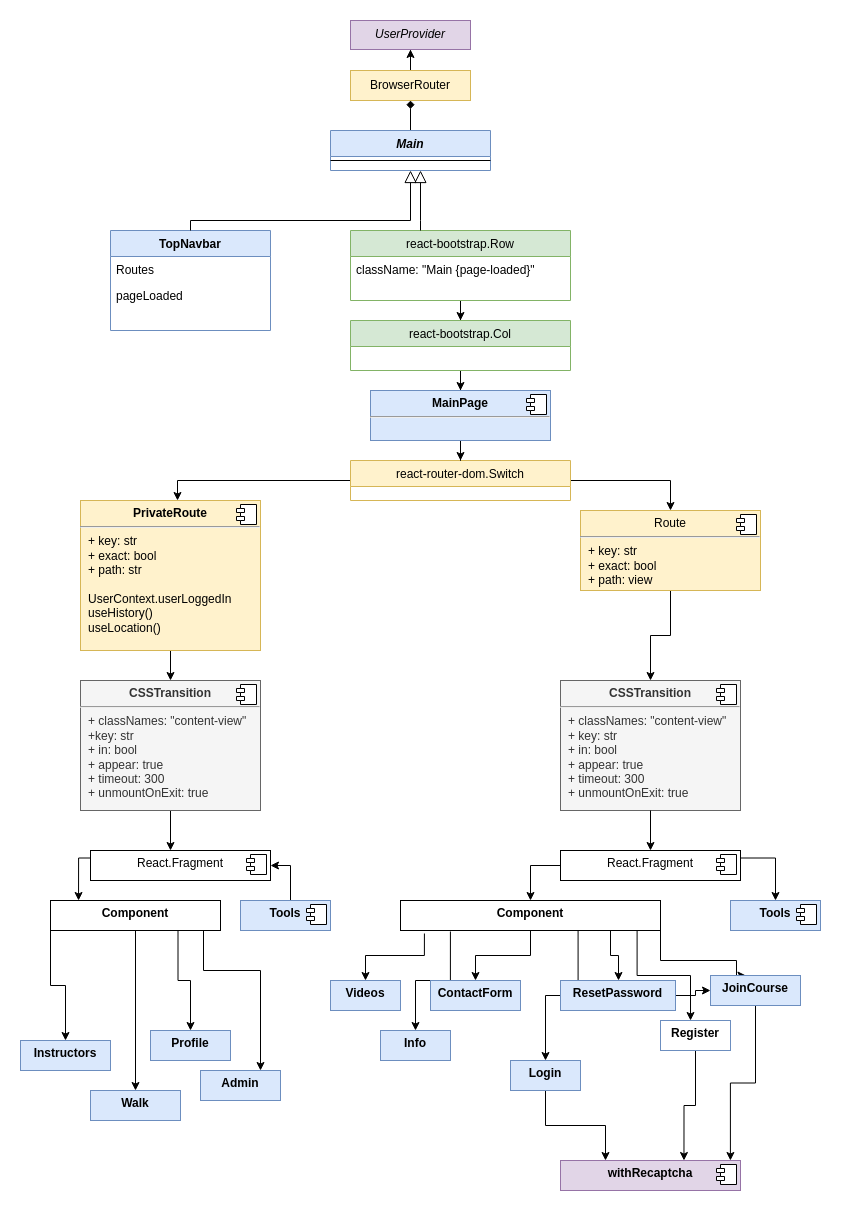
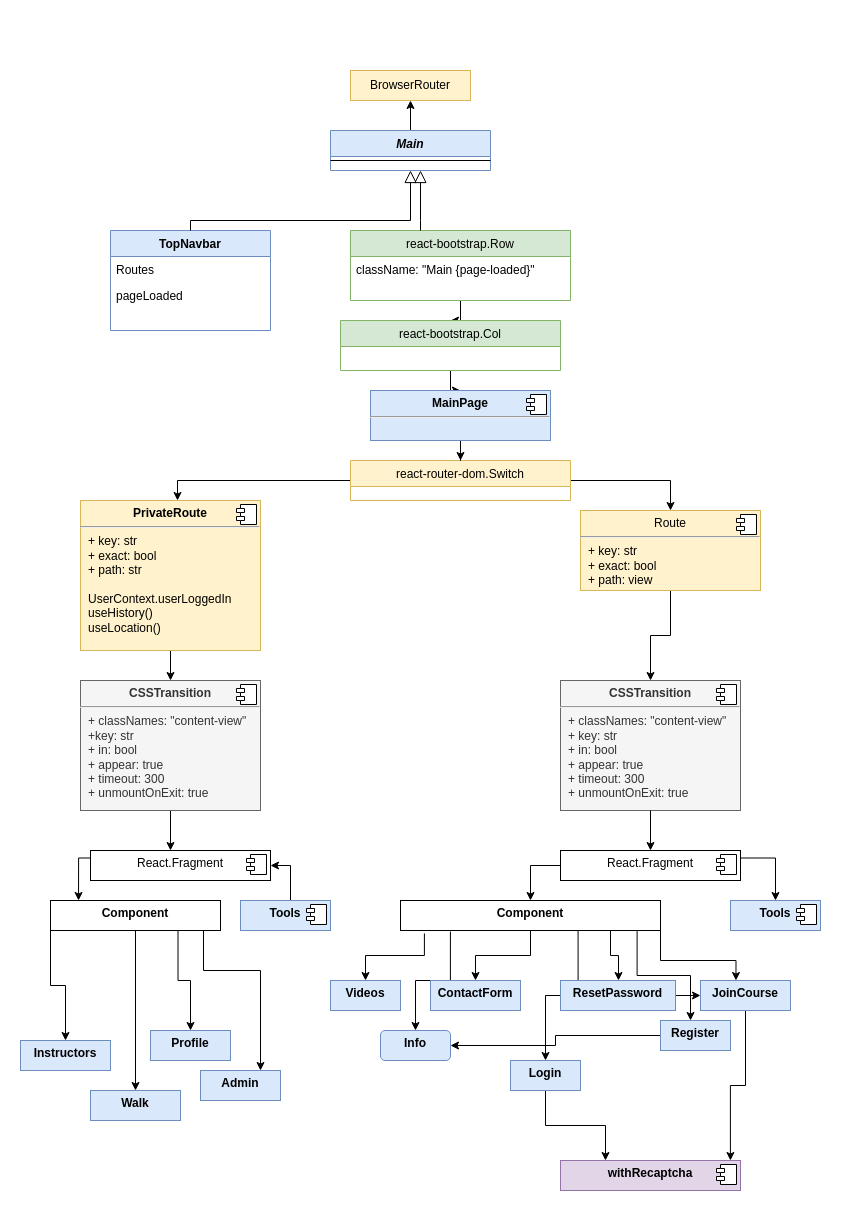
node "UserProvider": removed
edge "BrowserRouter" -> "UserProvider": removed
edge "Main" -> "BrowserRouter": arrowhead diamond -> classic
node "react-bootstrap.Col": moved (461, 346) -> (451, 346)
node "JoinCourse": moved (756, 991) -> (746, 996)
node "Register": fillcolor #ffffff -> #dae8fc
node "Info": shape rectangle -> rounded rectangle
edge "Register" -> "withRecaptcha": now "Register" -> "Info"
